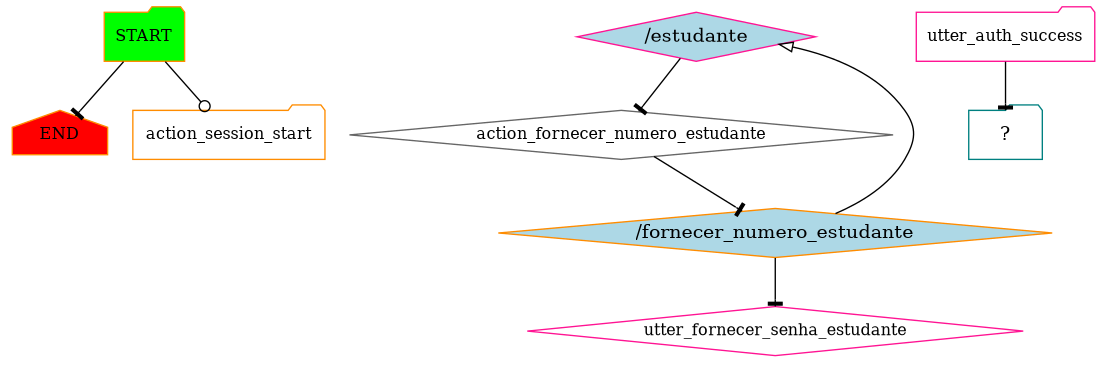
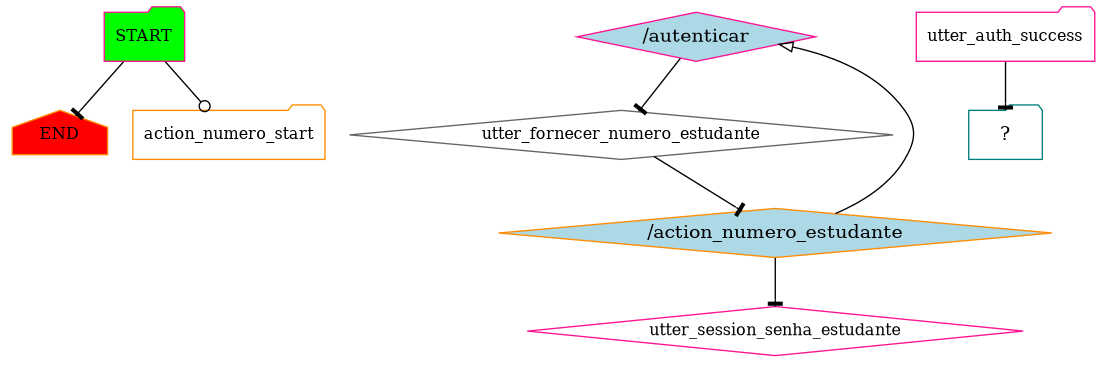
node "START": color darkorange -> deeppink
node "/estudante": label "/estudante" -> "/autenticar"
node "action_session_start": label "action_session_start" -> "action_numero_start"
node "action_fornecer_numero_estudante": label "action_fornecer_numero_estudante" -> "utter_fornecer_numero_estudante"
node "/fornecer_numero_estudante": label "/fornecer_numero_estudante" -> "/action_numero_estudante"
node "utter_fornecer_senha_estudante": label "utter_fornecer_senha_estudante" -> "utter_session_senha_estudante"
